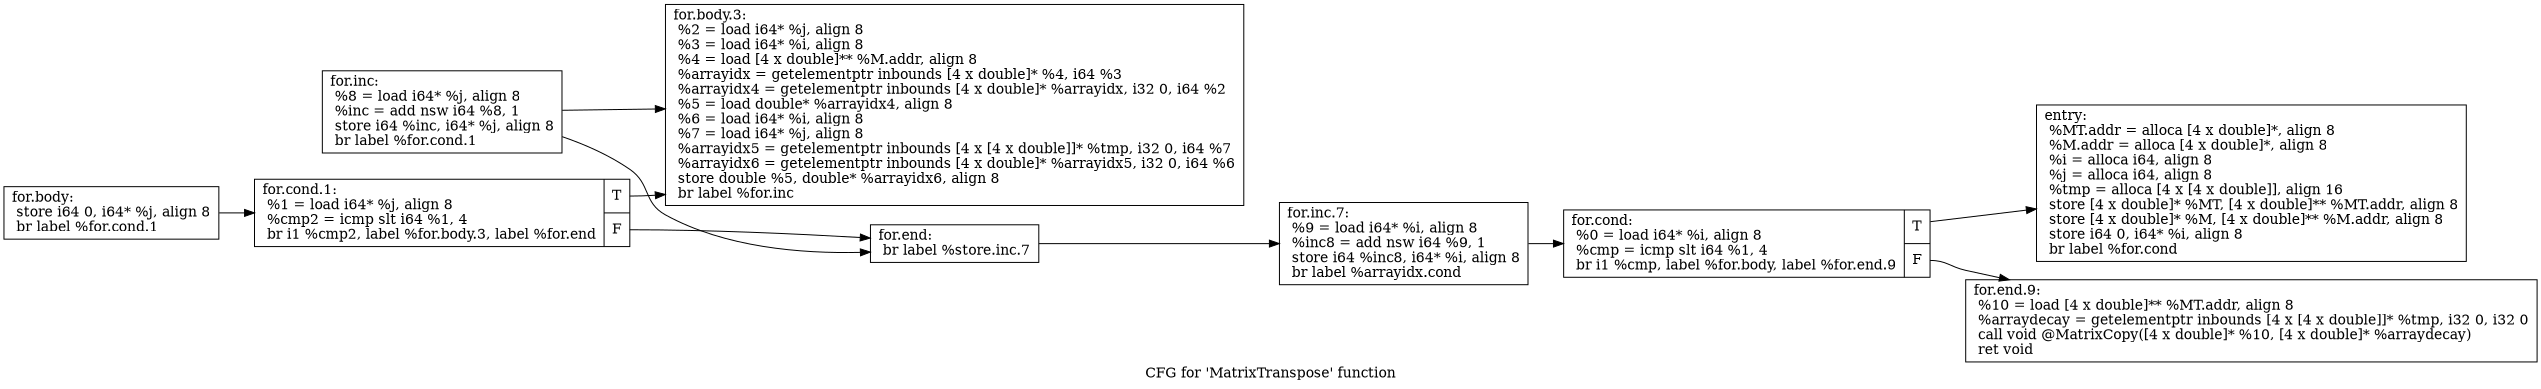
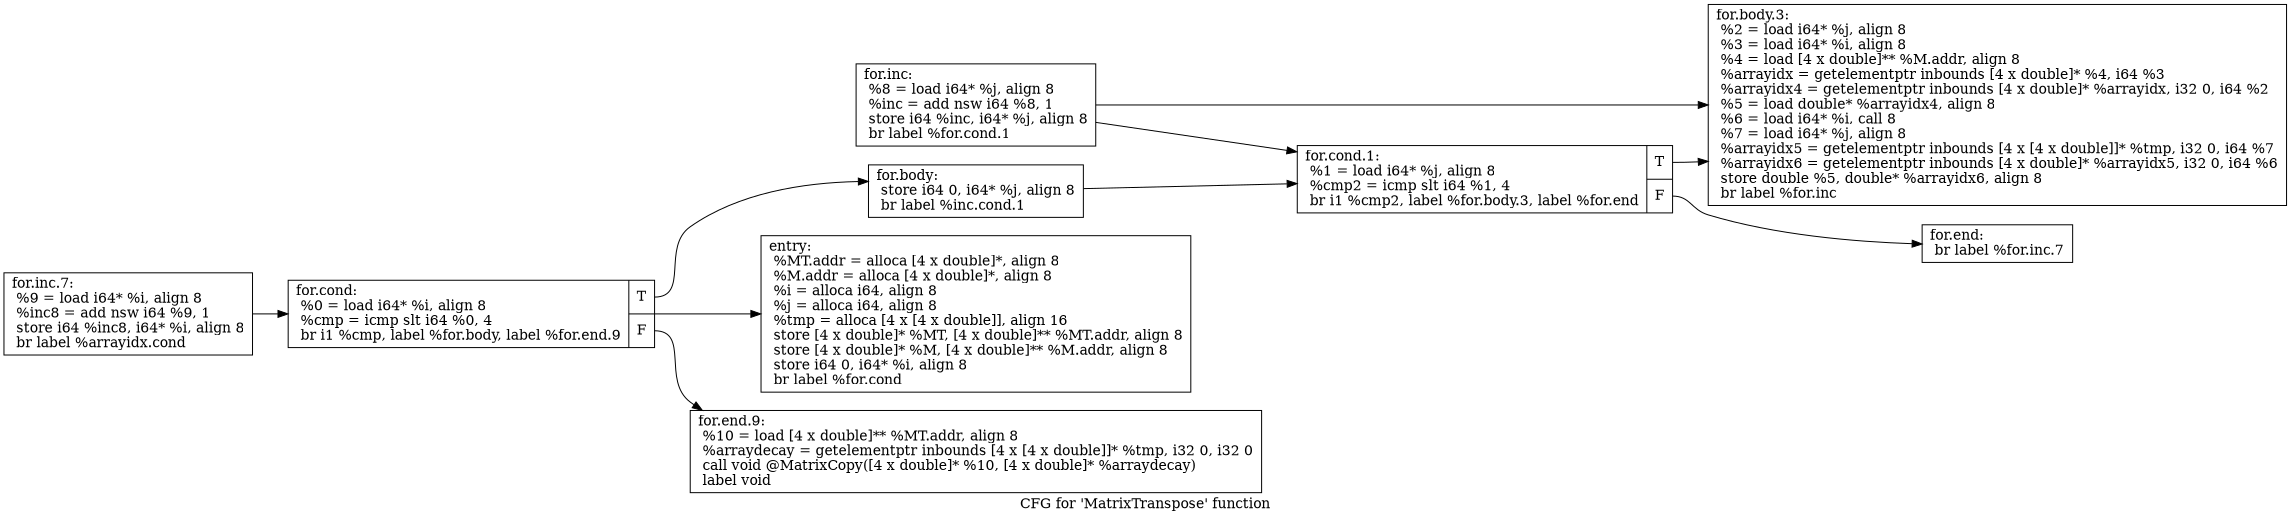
node "for.body.3:": text "%6 = load i64* %i, align 8" -> "%6 = load i64* %i, call 8"
edge "for.cond:" -> "for.body:": added
edge "for.inc:" -> "for.end:": now "for.inc:" -> "for.cond.1:"
node "for.body:": text "br label %for.cond.1" -> "br label %inc.cond.1"
edge "for.end:" -> "for.inc.7:": removed
node "for.end:": text "br label %store.inc.7" -> "br label %for.inc.7"
node "for.cond:": text "%cmp = icmp slt i64 %1, 4" -> "%cmp = icmp slt i64 %0, 4"
node "for.end.9:": text "ret void" -> "label void"
